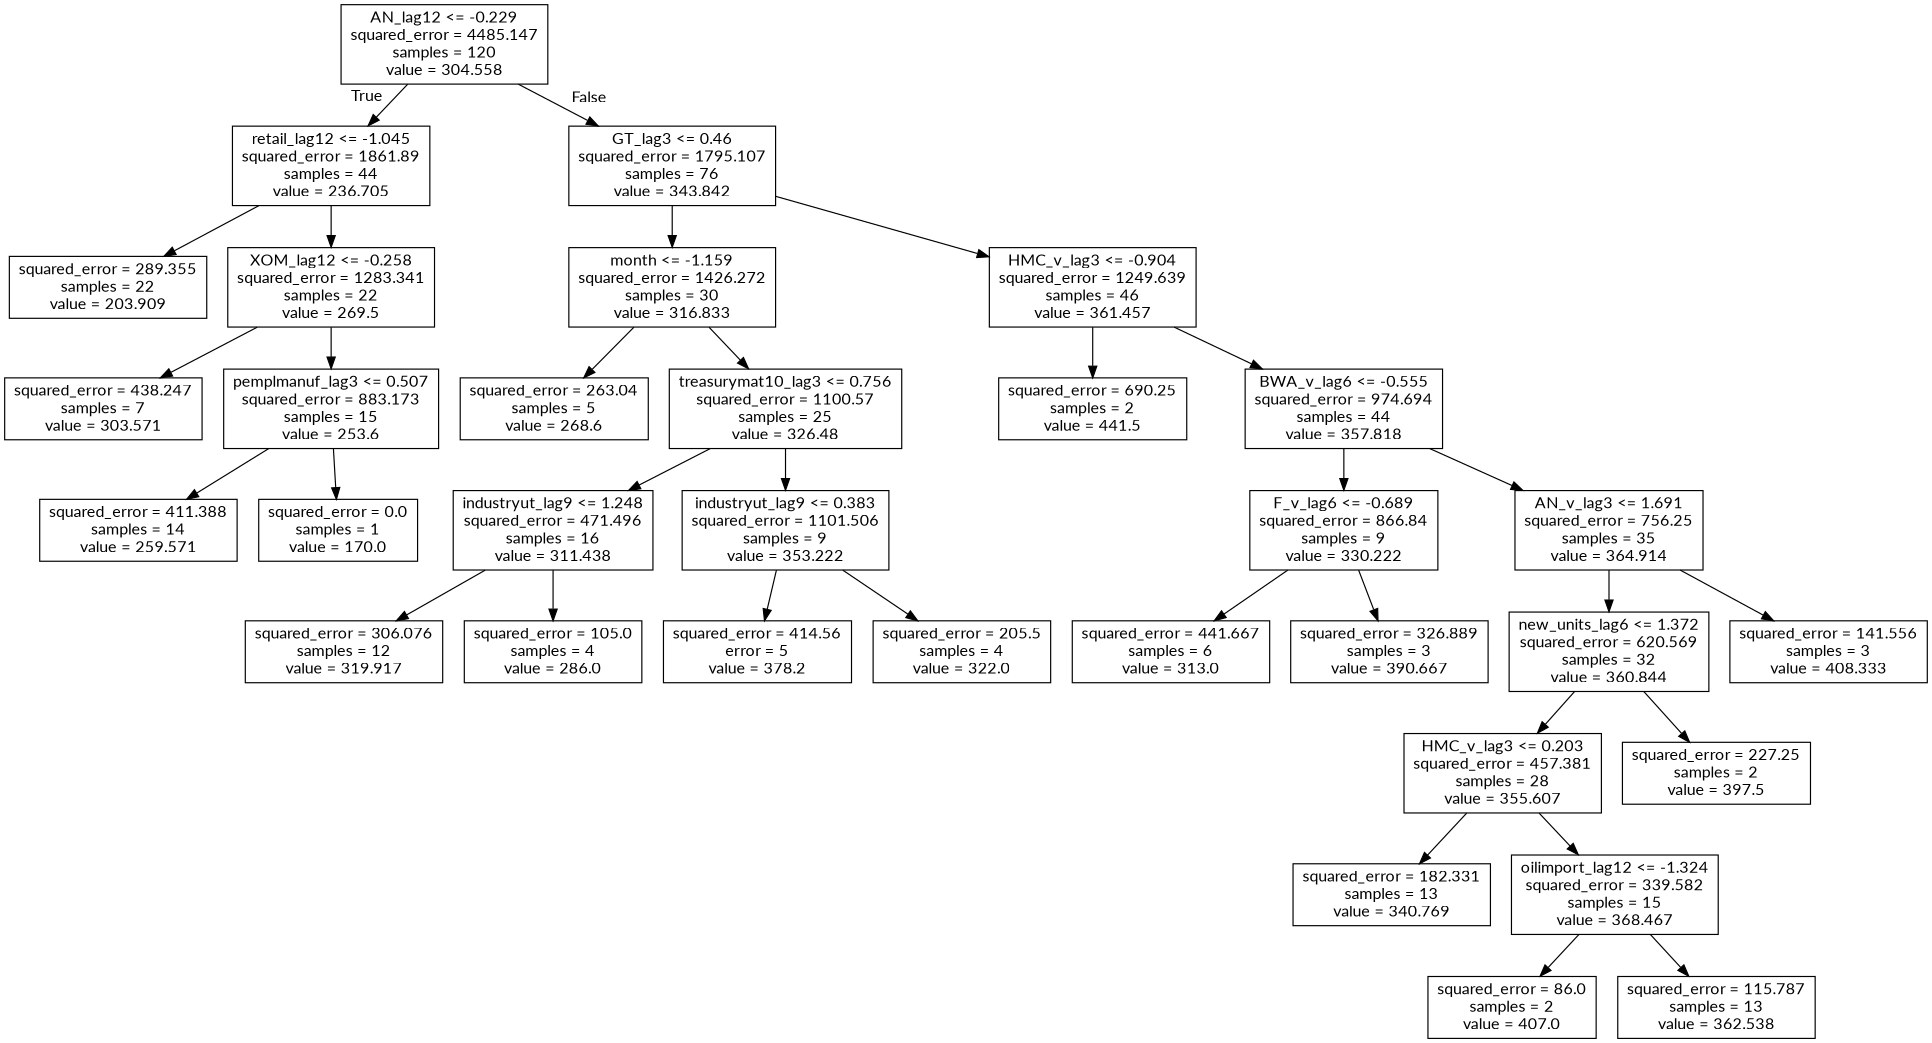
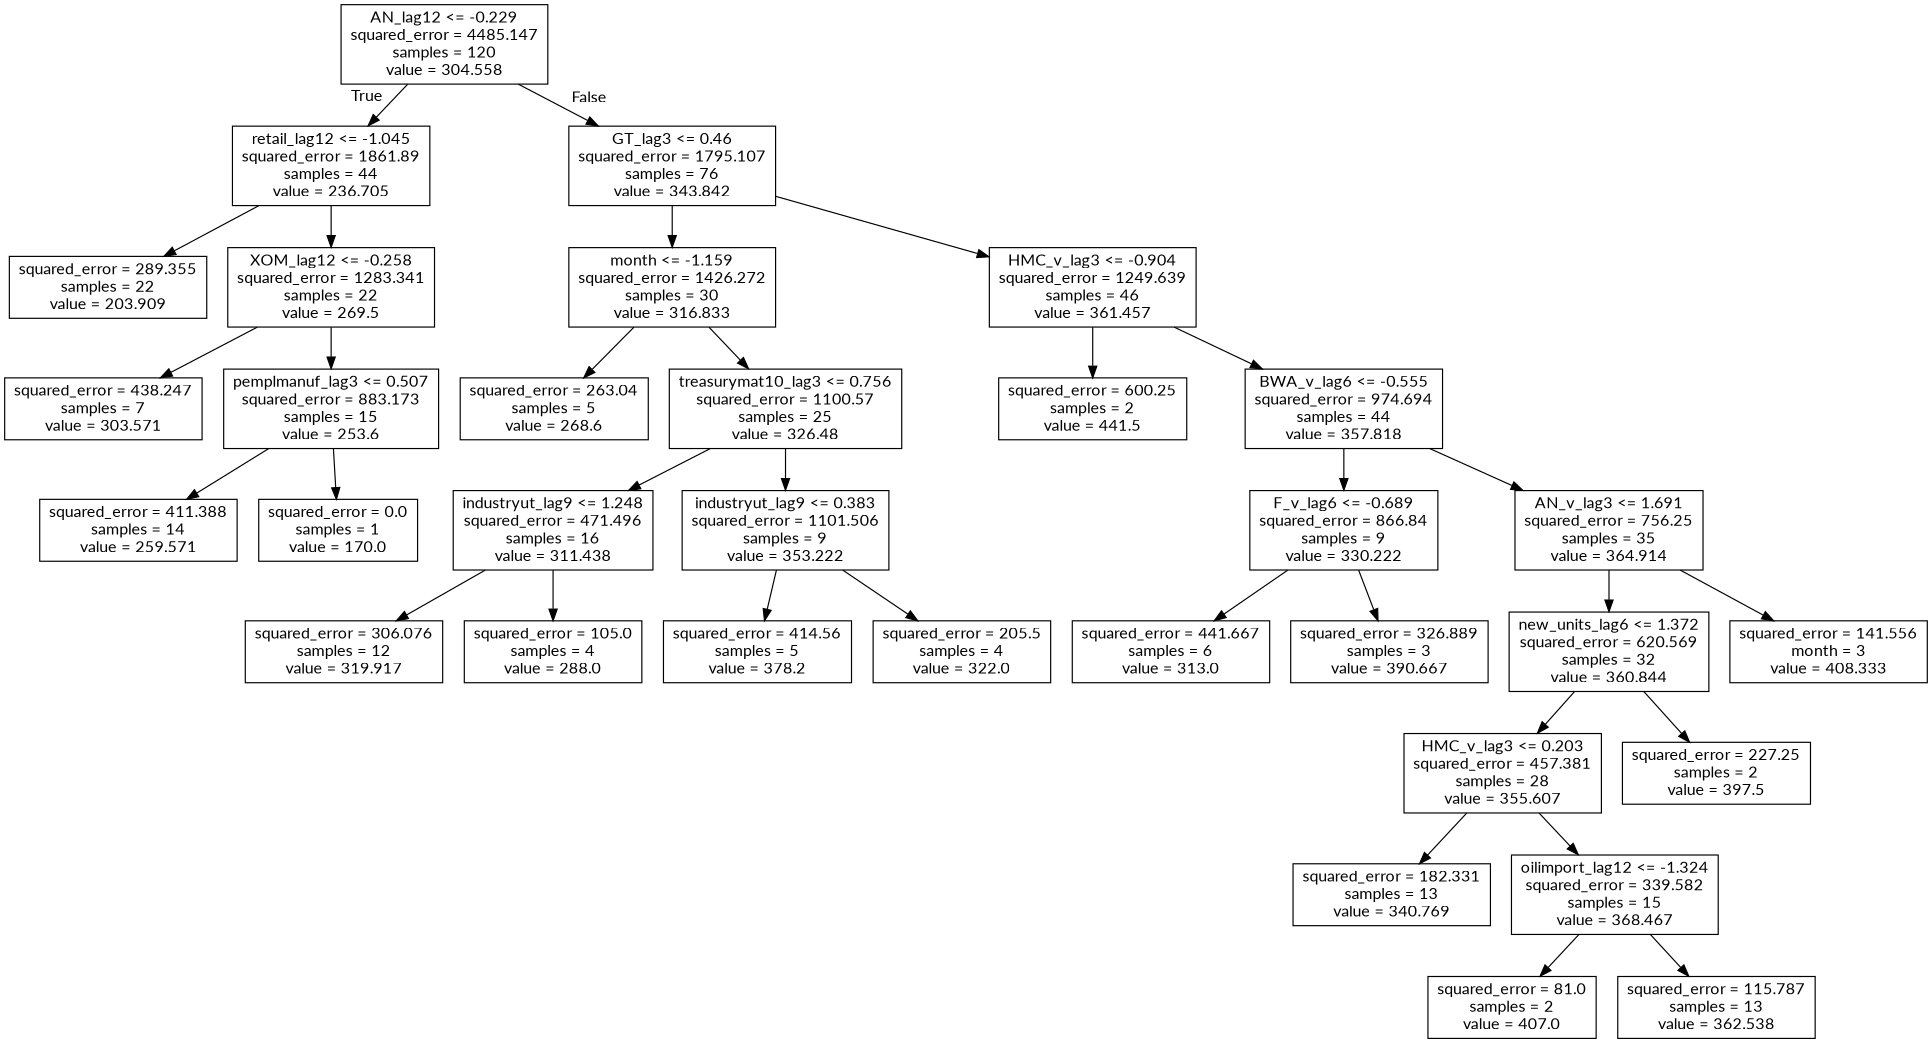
node "squared_error = 690.25 samples = 2 value = 441.5": label "squared_error = 690.25 samples = 2 value = 441.5" -> "squared_error = 600.25 samples = 2 value = 441.5"
node "squared_error = 105.0 samples = 4 value = 286.0": label "squared_error = 105.0 samples = 4 value = 286.0" -> "squared_error = 105.0 samples = 4 value = 288.0"
node "squared_error = 414.56 error = 5 value = 378.2": label "squared_error = 414.56 error = 5 value = 378.2" -> "squared_error = 414.56 samples = 5 value = 378.2"
node "squared_error = 141.556 samples = 3 value = 408.333": label "squared_error = 141.556 samples = 3 value = 408.333" -> "squared_error = 141.556 month = 3 value = 408.333"
node "squared_error = 86.0 samples = 2 value = 407.0": label "squared_error = 86.0 samples = 2 value = 407.0" -> "squared_error = 81.0 samples = 2 value = 407.0"
